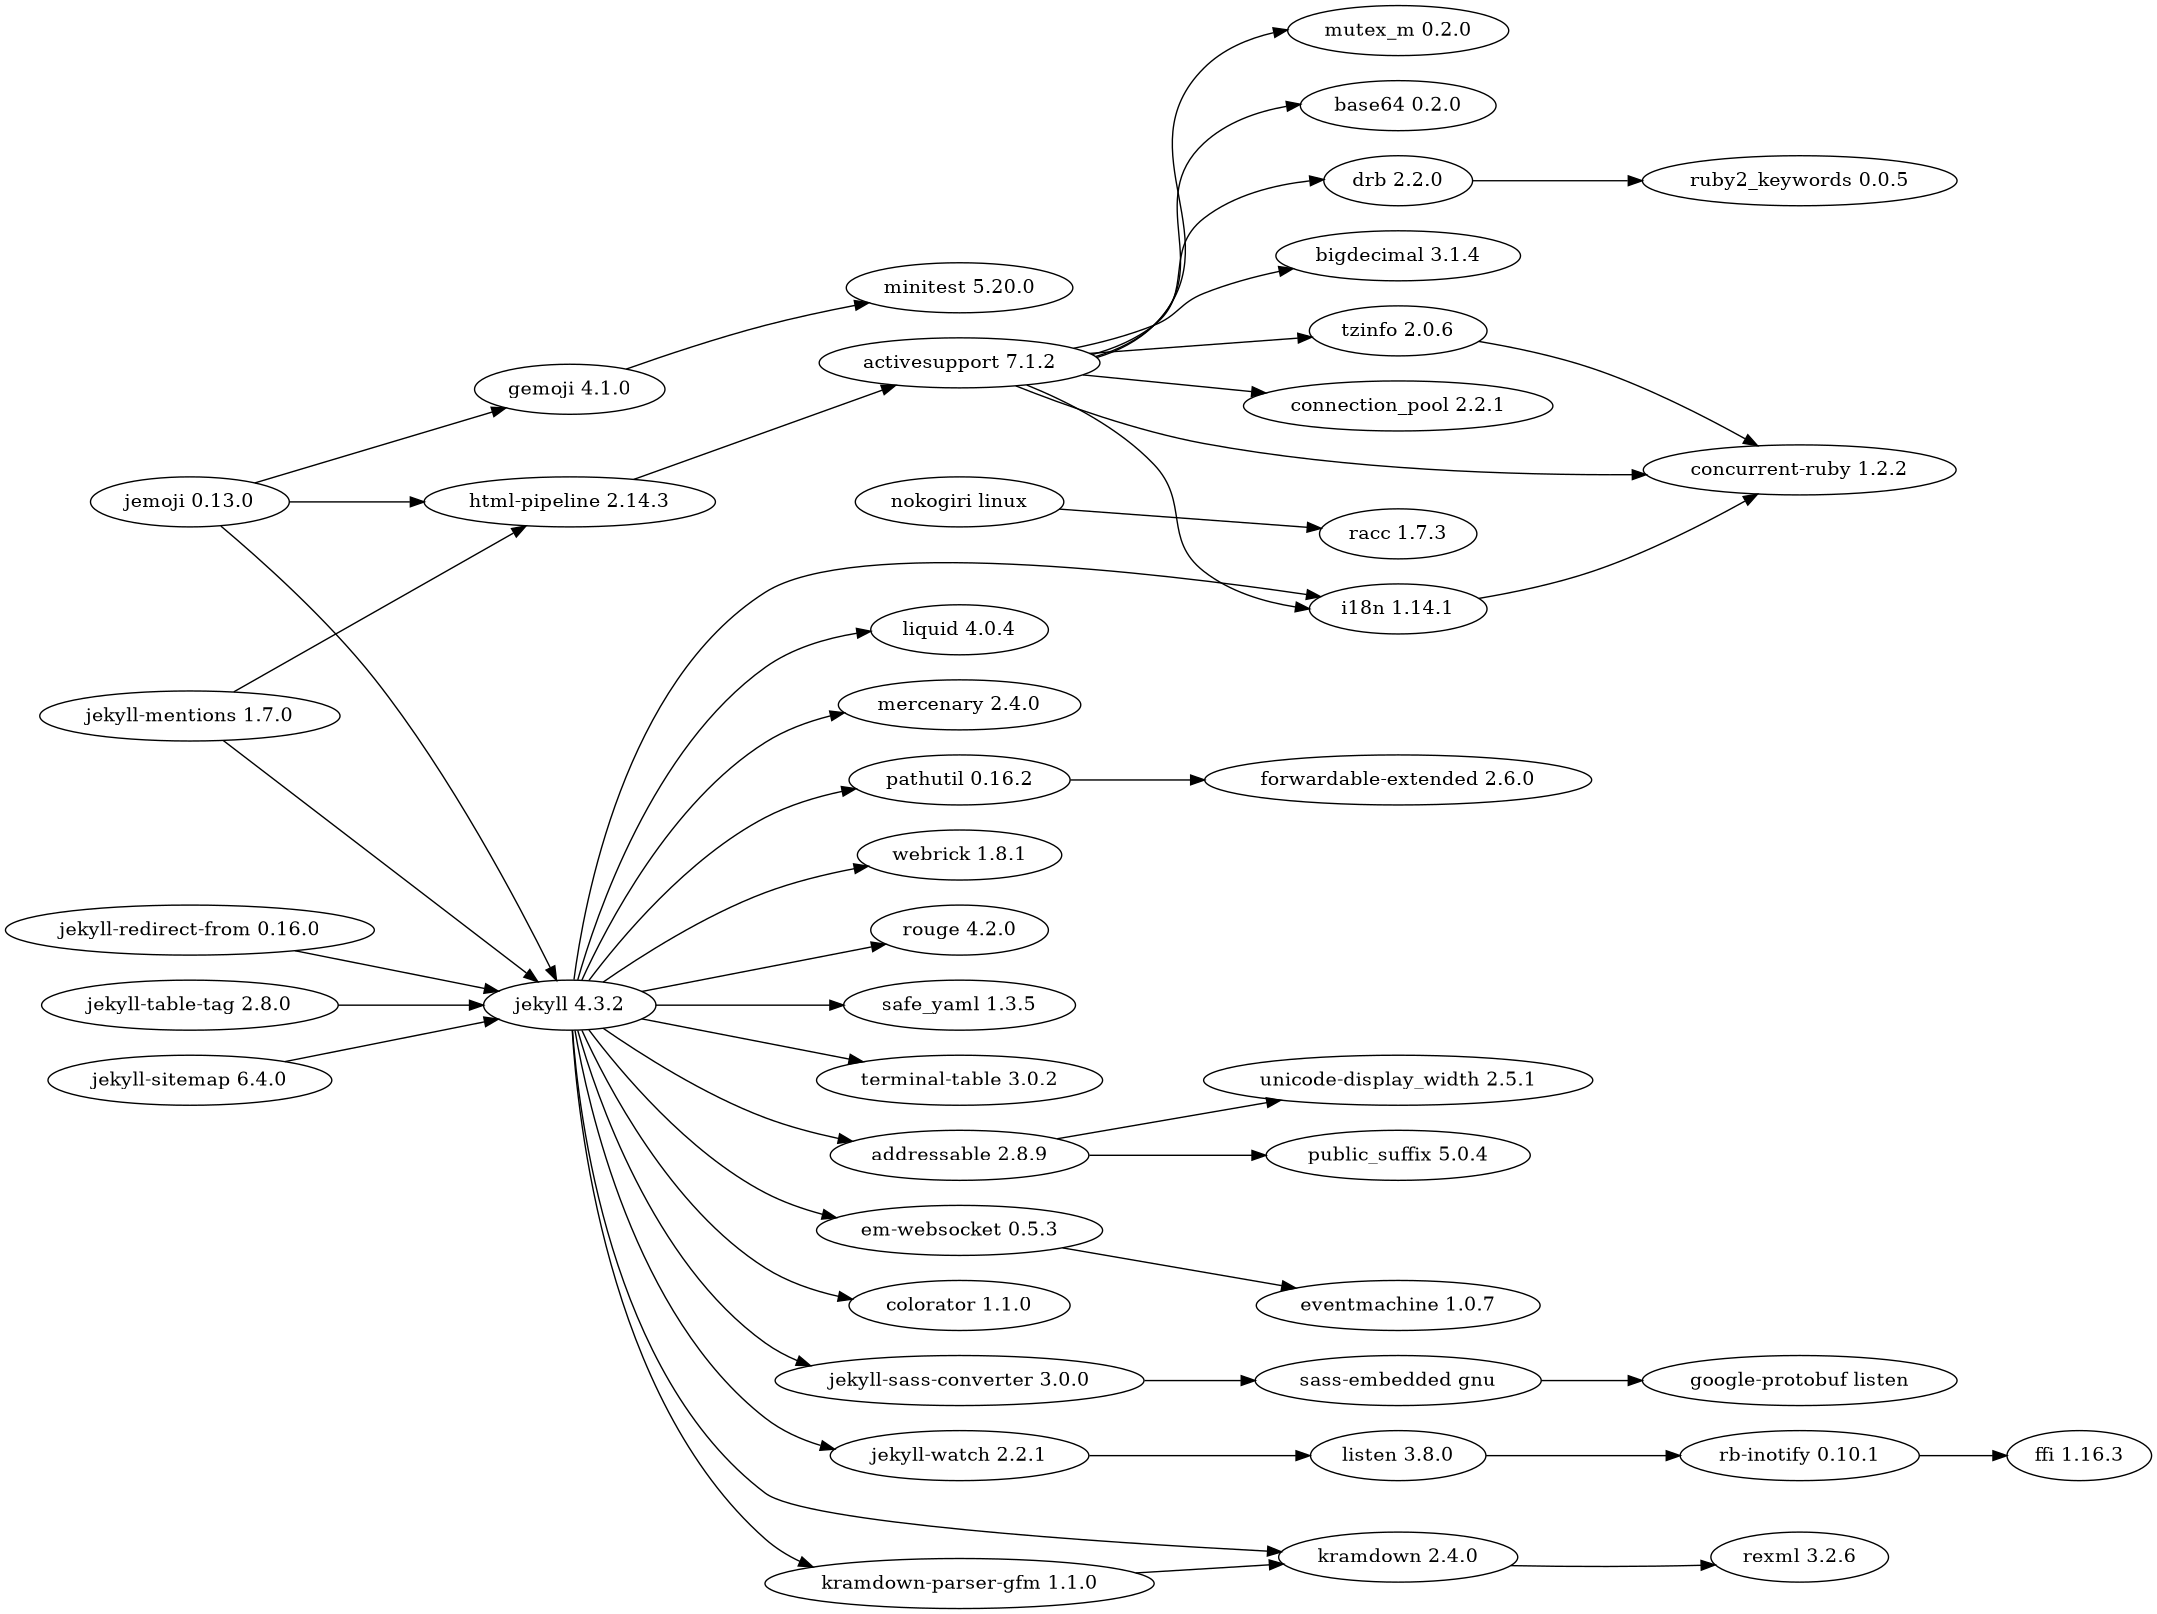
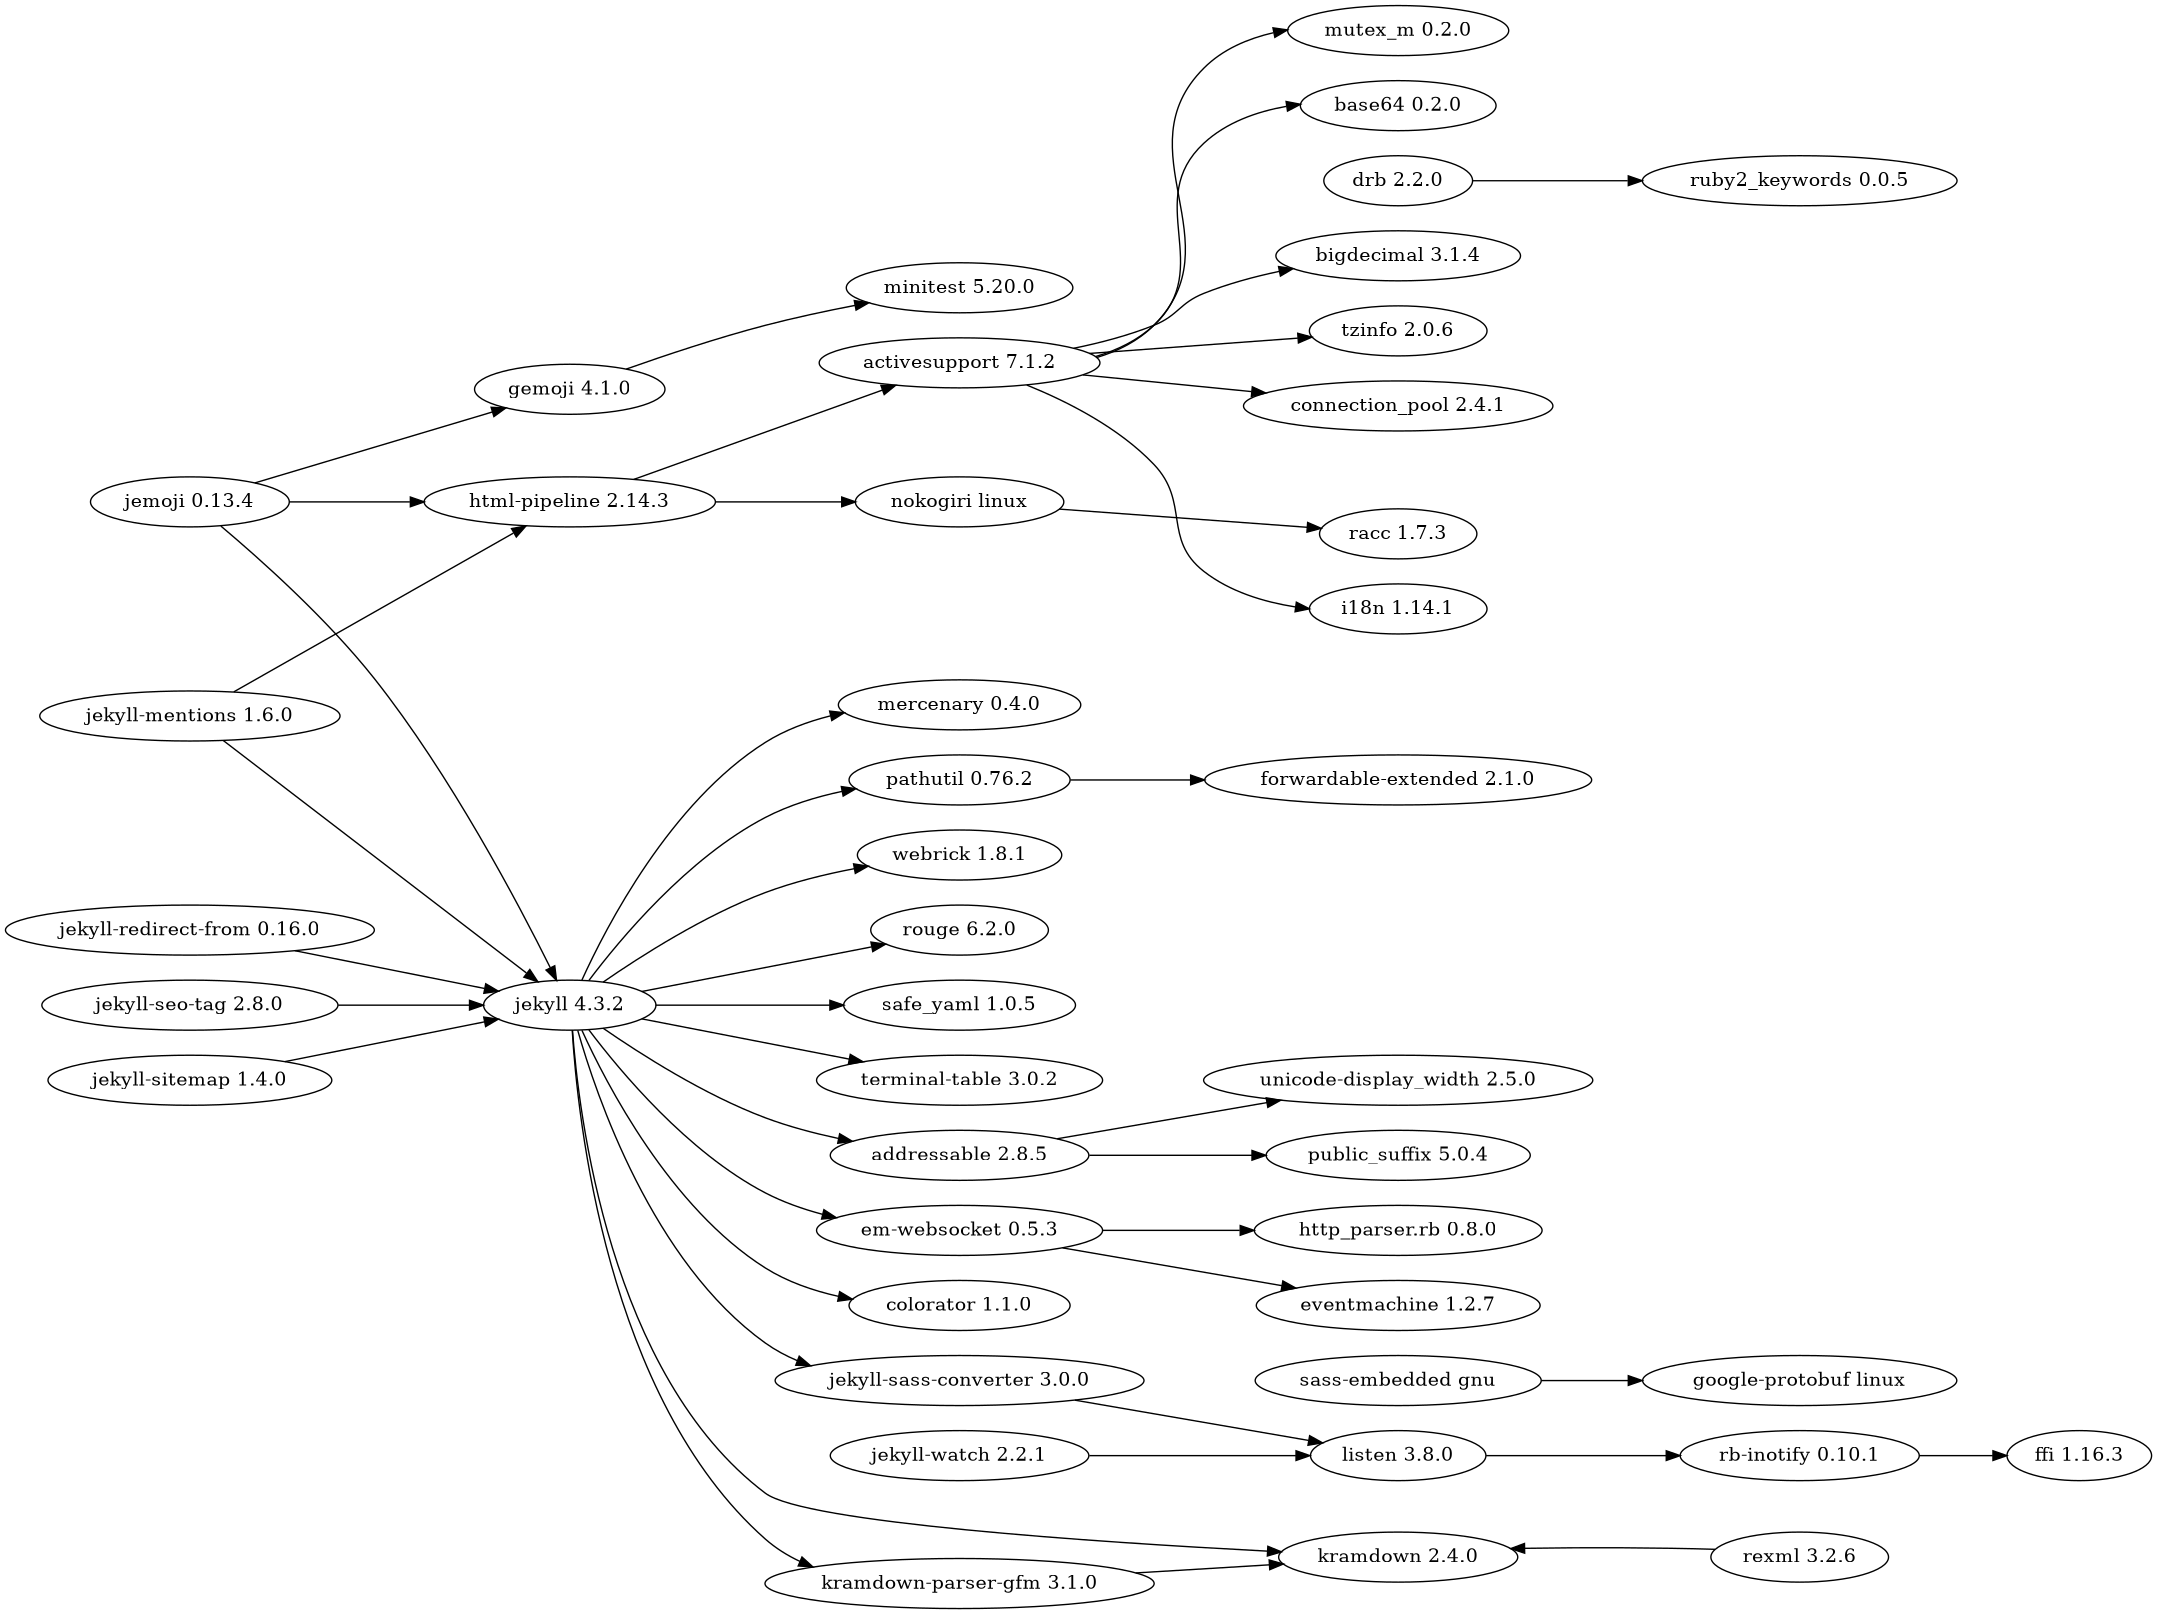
edge "activesupport 7.1.2" -> "drb 2.2.0": removed
node "connection_pool 2.2.1": label "connection_pool 2.2.1" -> "connection_pool 2.4.1"
node "concurrent-ruby 1.2.2": removed
node "jemoji 0.13.0": label "jemoji 0.13.0" -> "jemoji 0.13.4"
edge "html-pipeline 2.14.3" -> "nokogiri linux": added
edge "jekyll 4.3.2" -> "i18n 1.14.1": removed
node "liquid 4.0.4": removed
node "mercenary 2.4.0": label "mercenary 2.4.0" -> "mercenary 0.4.0"
node "jekyll-mentions 1.7.0": label "jekyll-mentions 1.7.0" -> "jekyll-mentions 1.6.0"
node "pathutil 0.16.2": label "pathutil 0.16.2" -> "pathutil 0.76.2"
node "forwardable-extended 2.6.0": label "forwardable-extended 2.6.0" -> "forwardable-extended 2.1.0"
node "rouge 4.2.0": label "rouge 4.2.0" -> "rouge 6.2.0"
node "jekyll-table-tag 2.8.0": label "jekyll-table-tag 2.8.0" -> "jekyll-seo-tag 2.8.0"
node "safe_yaml 1.3.5": label "safe_yaml 1.3.5" -> "safe_yaml 1.0.5"
node "jekyll-sitemap 6.4.0": label "jekyll-sitemap 6.4.0" -> "jekyll-sitemap 1.4.0"
node "unicode-display_width 2.5.1": label "unicode-display_width 2.5.1" -> "unicode-display_width 2.5.0"
node "addressable 2.8.9": label "addressable 2.8.9" -> "addressable 2.8.5"
node "http_parser.rb 0.8.0": added
edge "jekyll 4.3.2" -> "jekyll-watch 2.2.1": removed
node "eventmachine 1.0.7": label "eventmachine 1.0.7" -> "eventmachine 1.2.7"
edge "jekyll-sass-converter 3.0.0" -> "sass-embedded gnu": now "jekyll-sass-converter 3.0.0" -> "listen 3.8.0"
node "google-protobuf listen": label "google-protobuf listen" -> "google-protobuf linux"
edge "kramdown 2.4.0" -> "rexml 3.2.6": reversed
node "kramdown-parser-gfm 1.1.0": label "kramdown-parser-gfm 1.1.0" -> "kramdown-parser-gfm 3.1.0"
